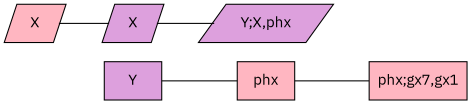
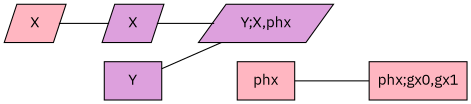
edge "Y" -- "phx": now "Y" -- "Y;X,phx"
node "phx;gx7,gx1": label "phx;gx7,gx1" -> "phx;gx0,gx1"
